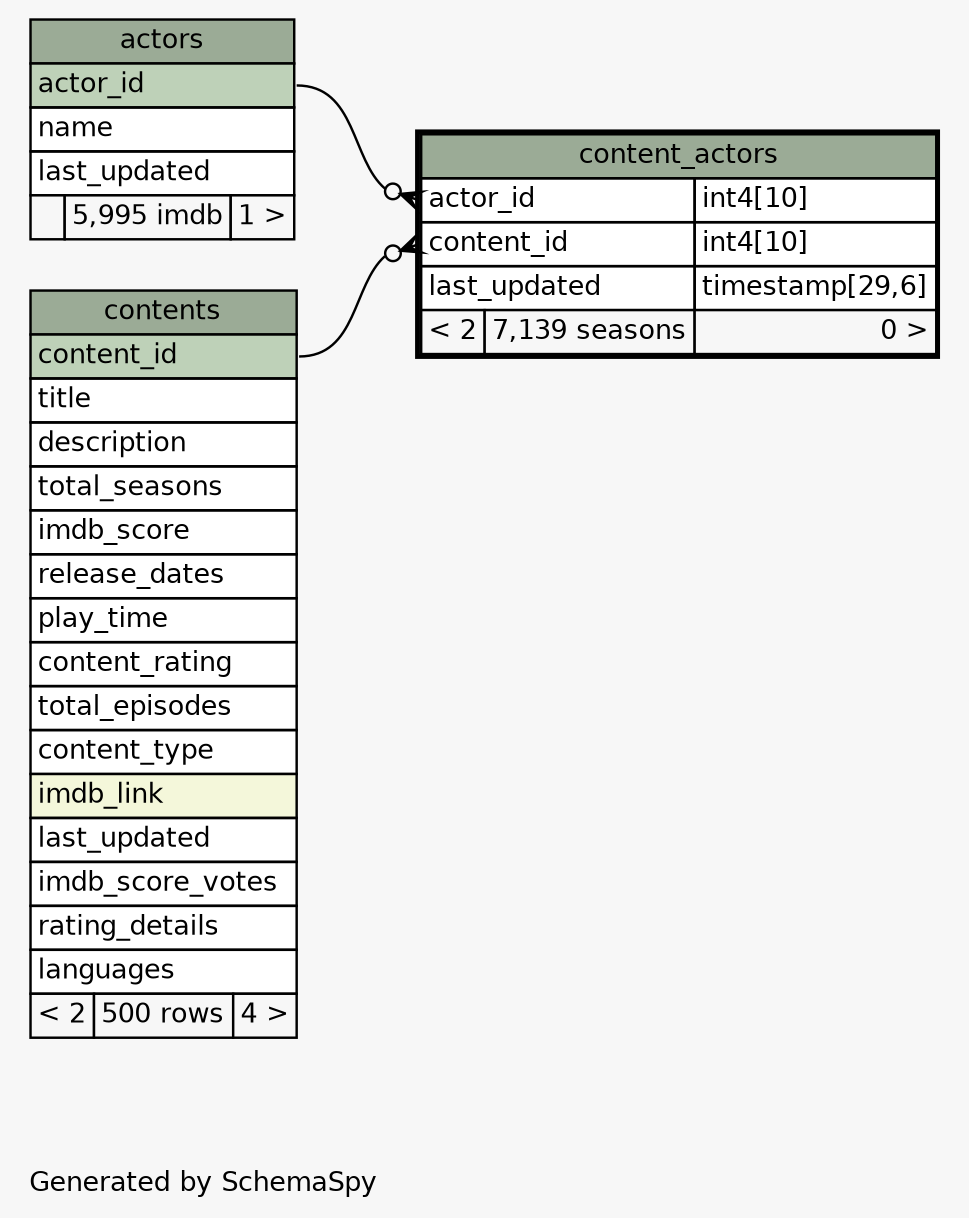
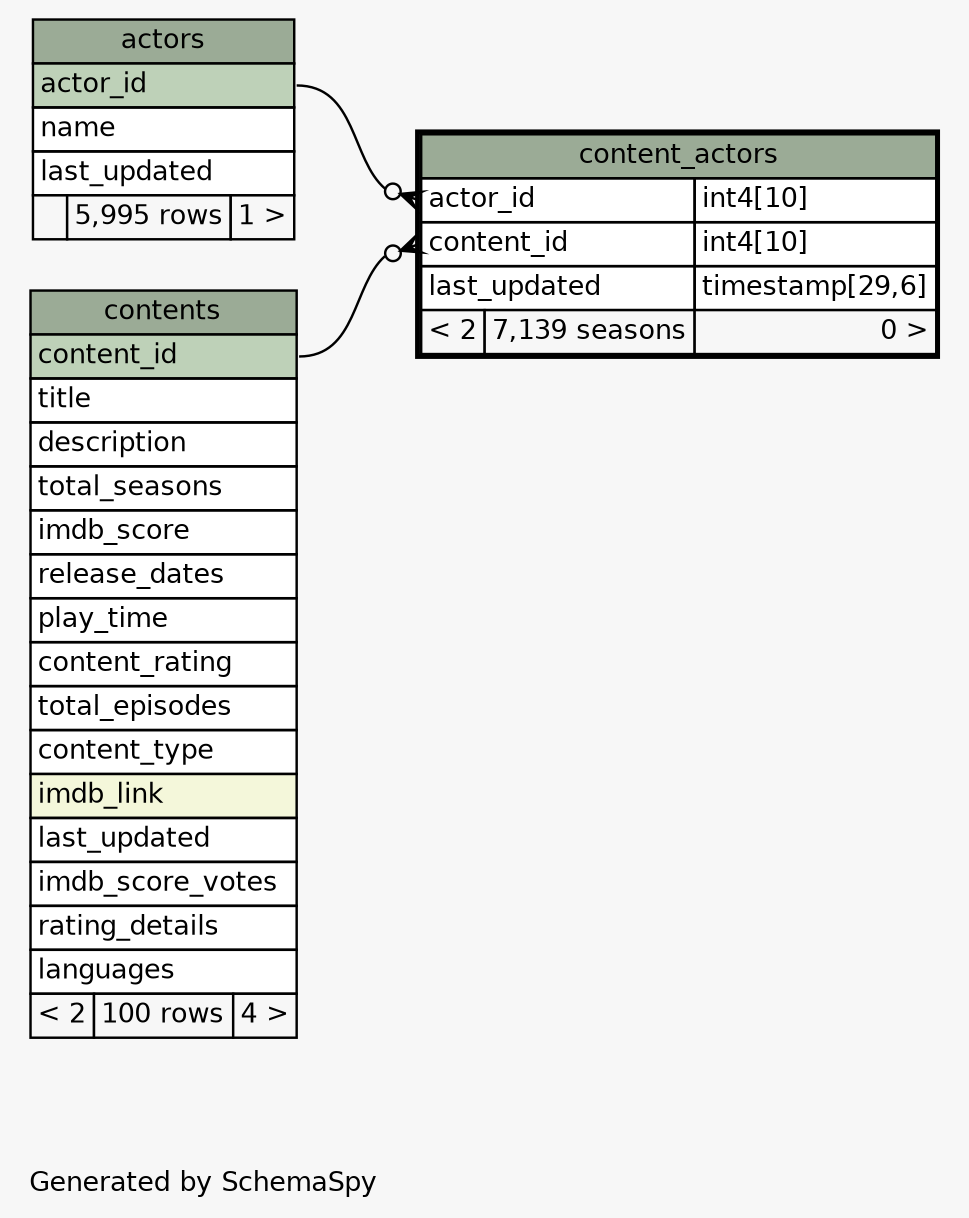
node "actors": text "5,995 imdb" -> "5,995 rows"
node "contents": text "500 rows" -> "100 rows"
